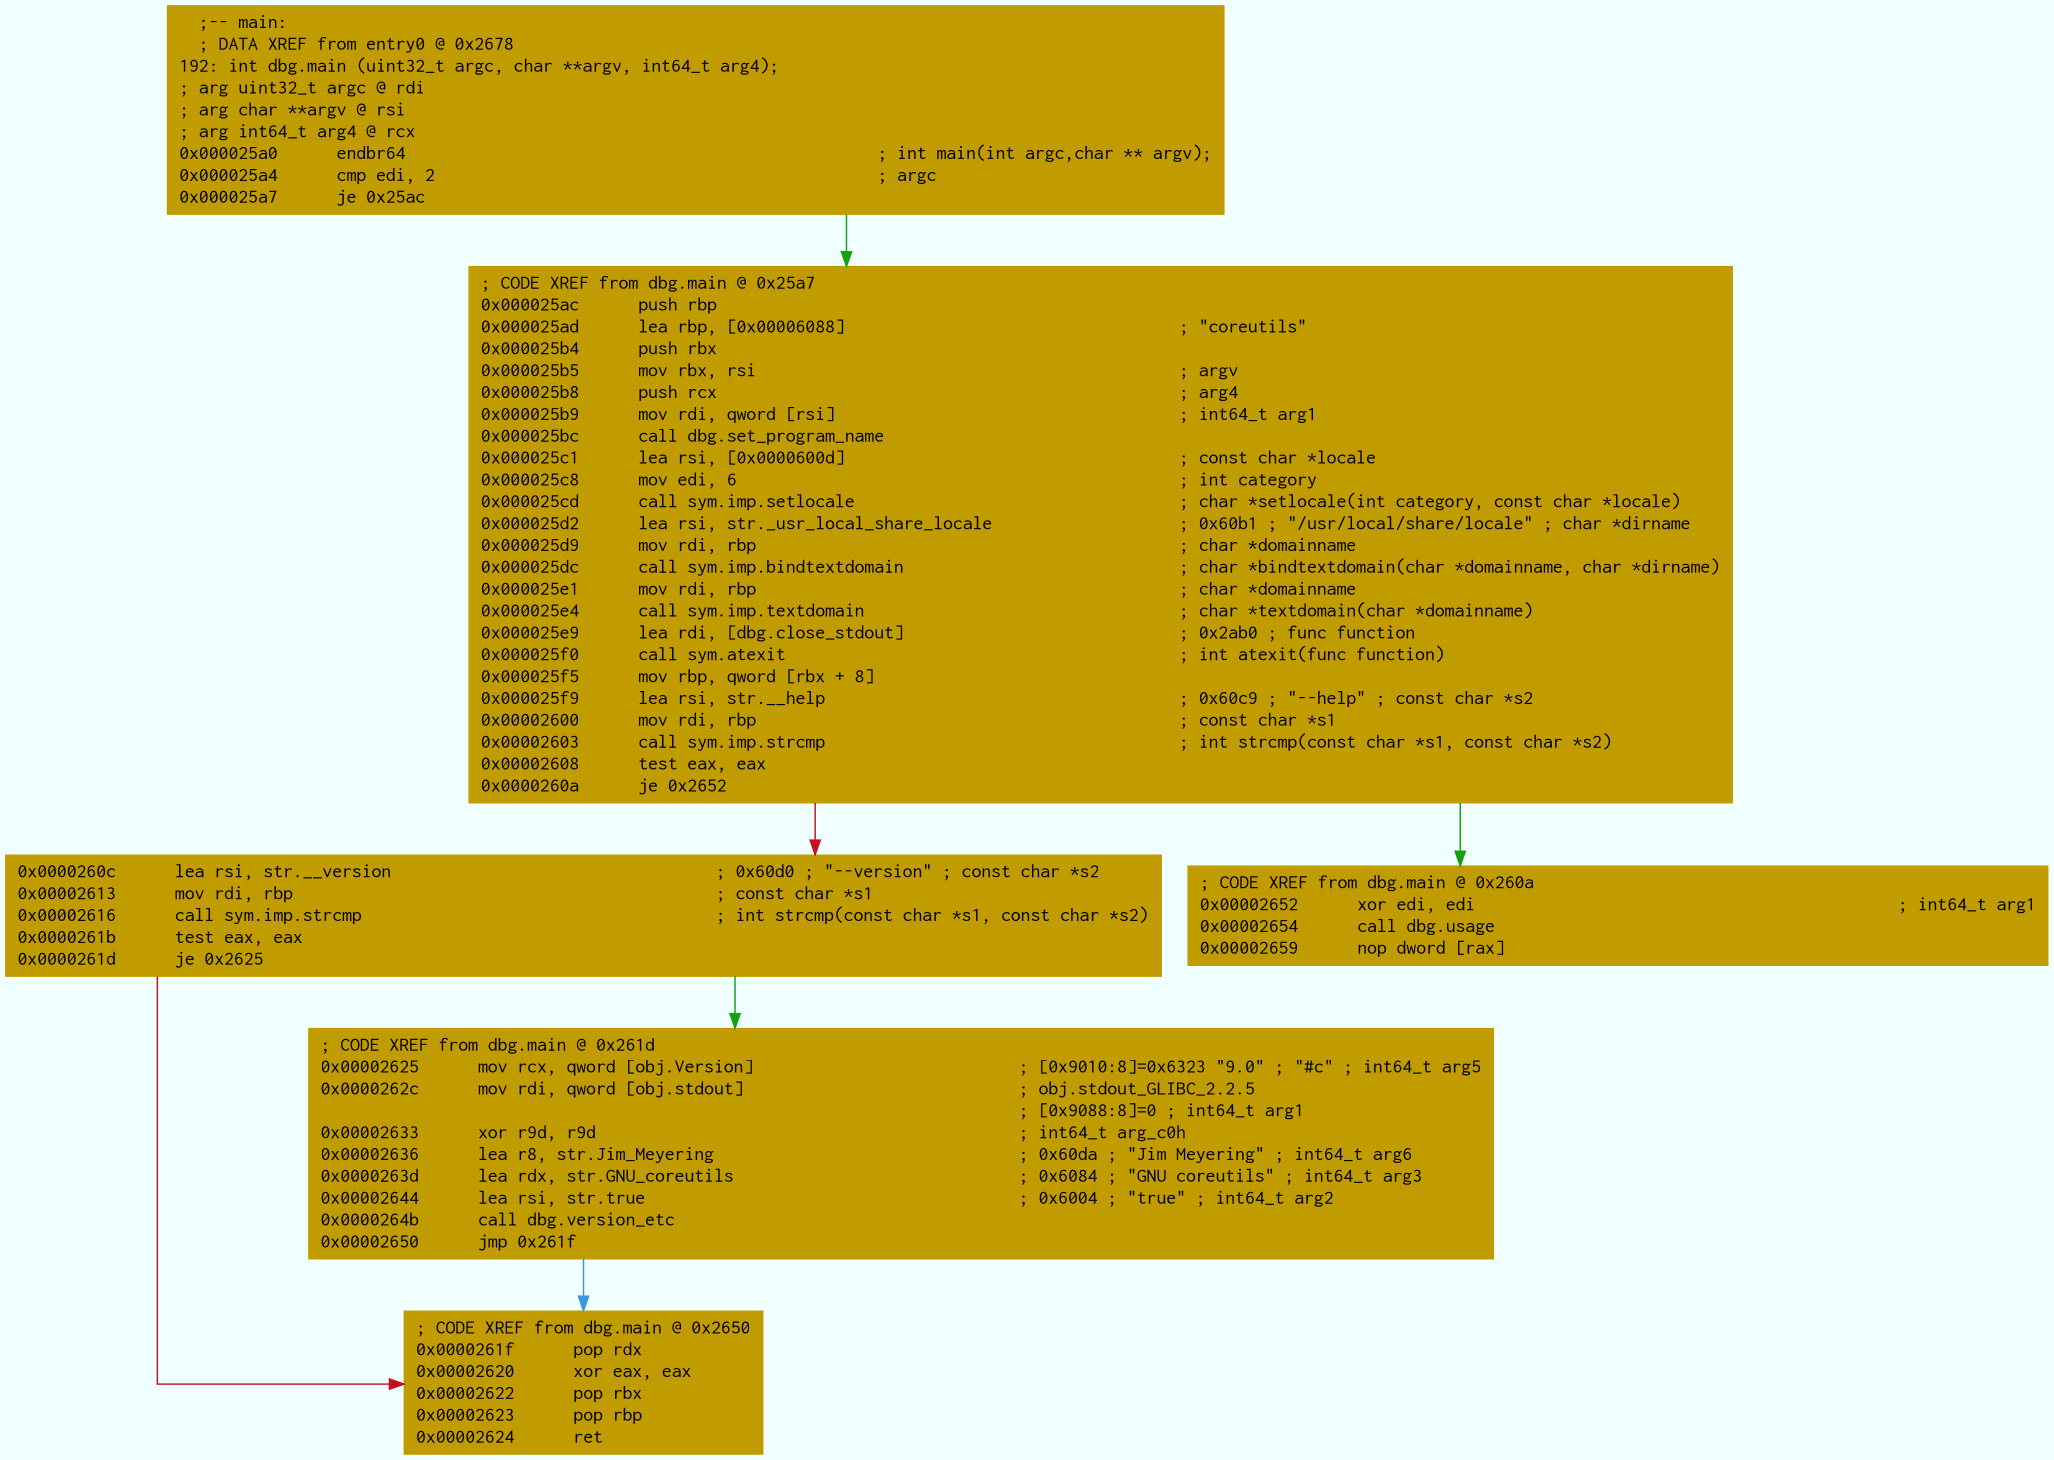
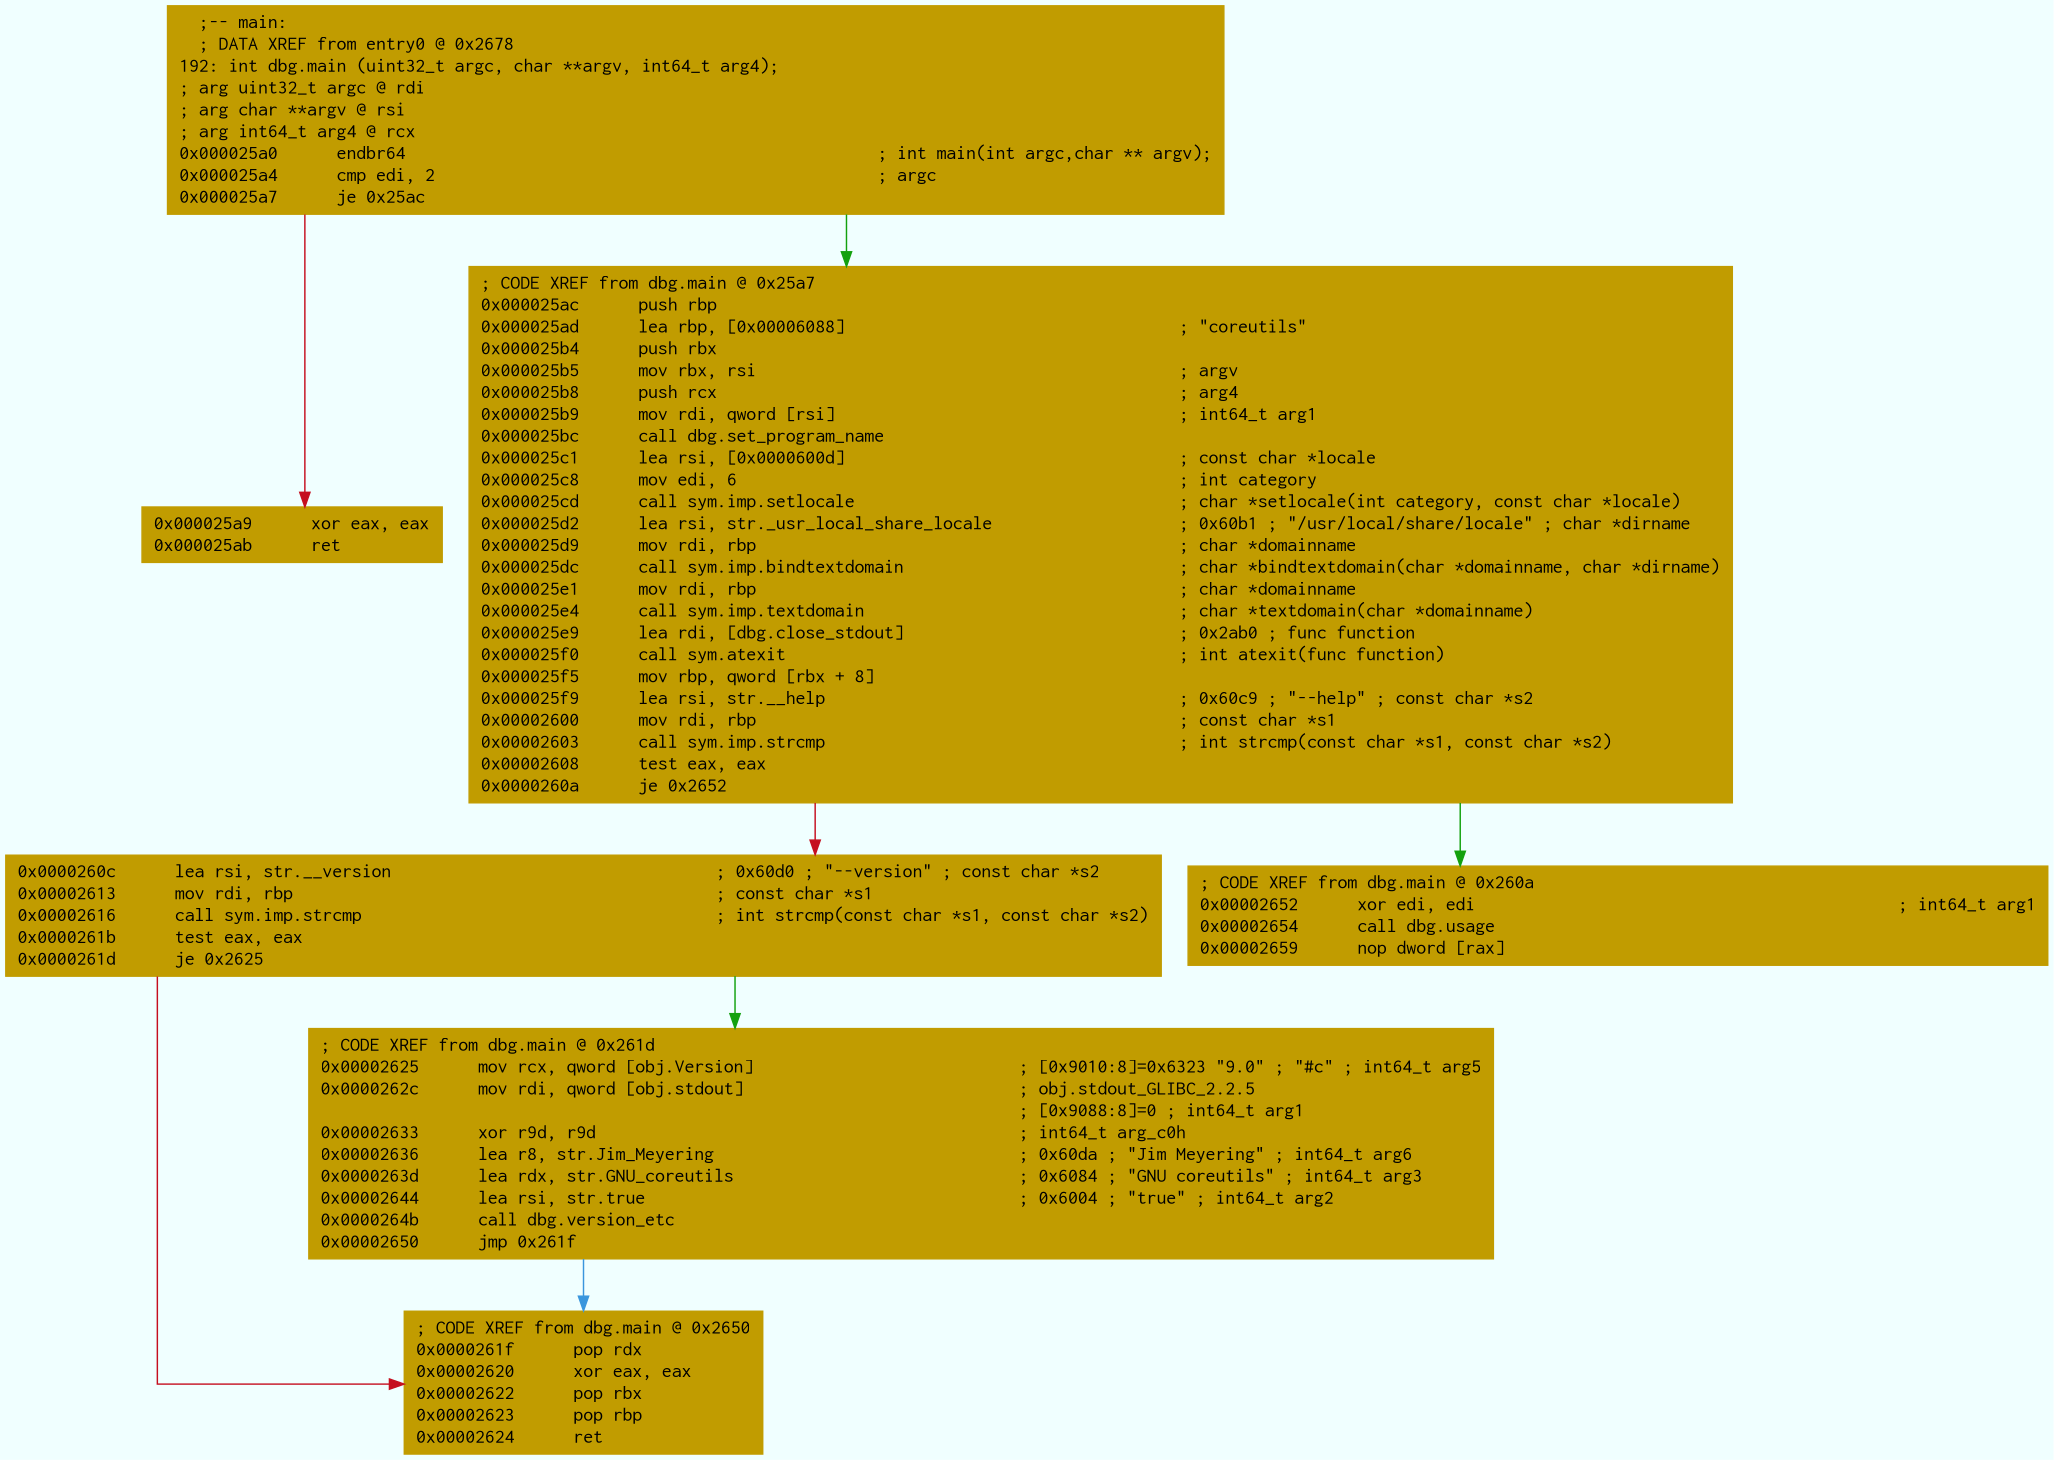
node "0x000025a9      xor eax, eax 0x000025ab      ret": added
